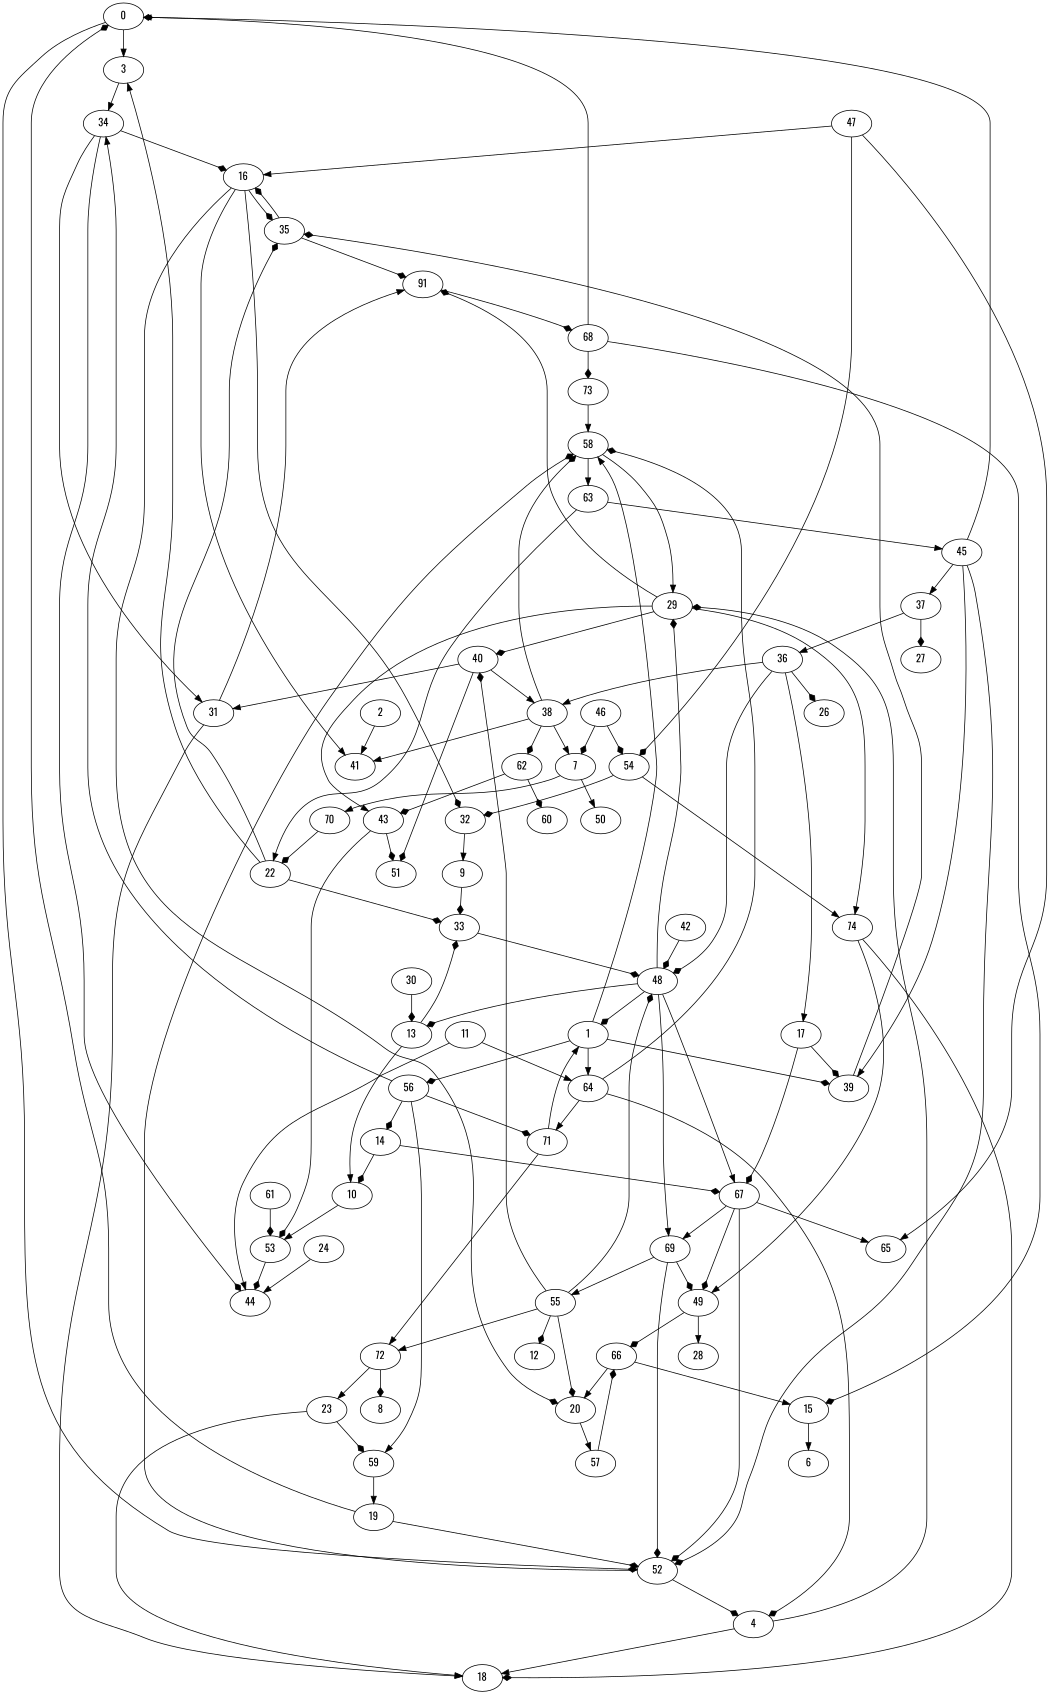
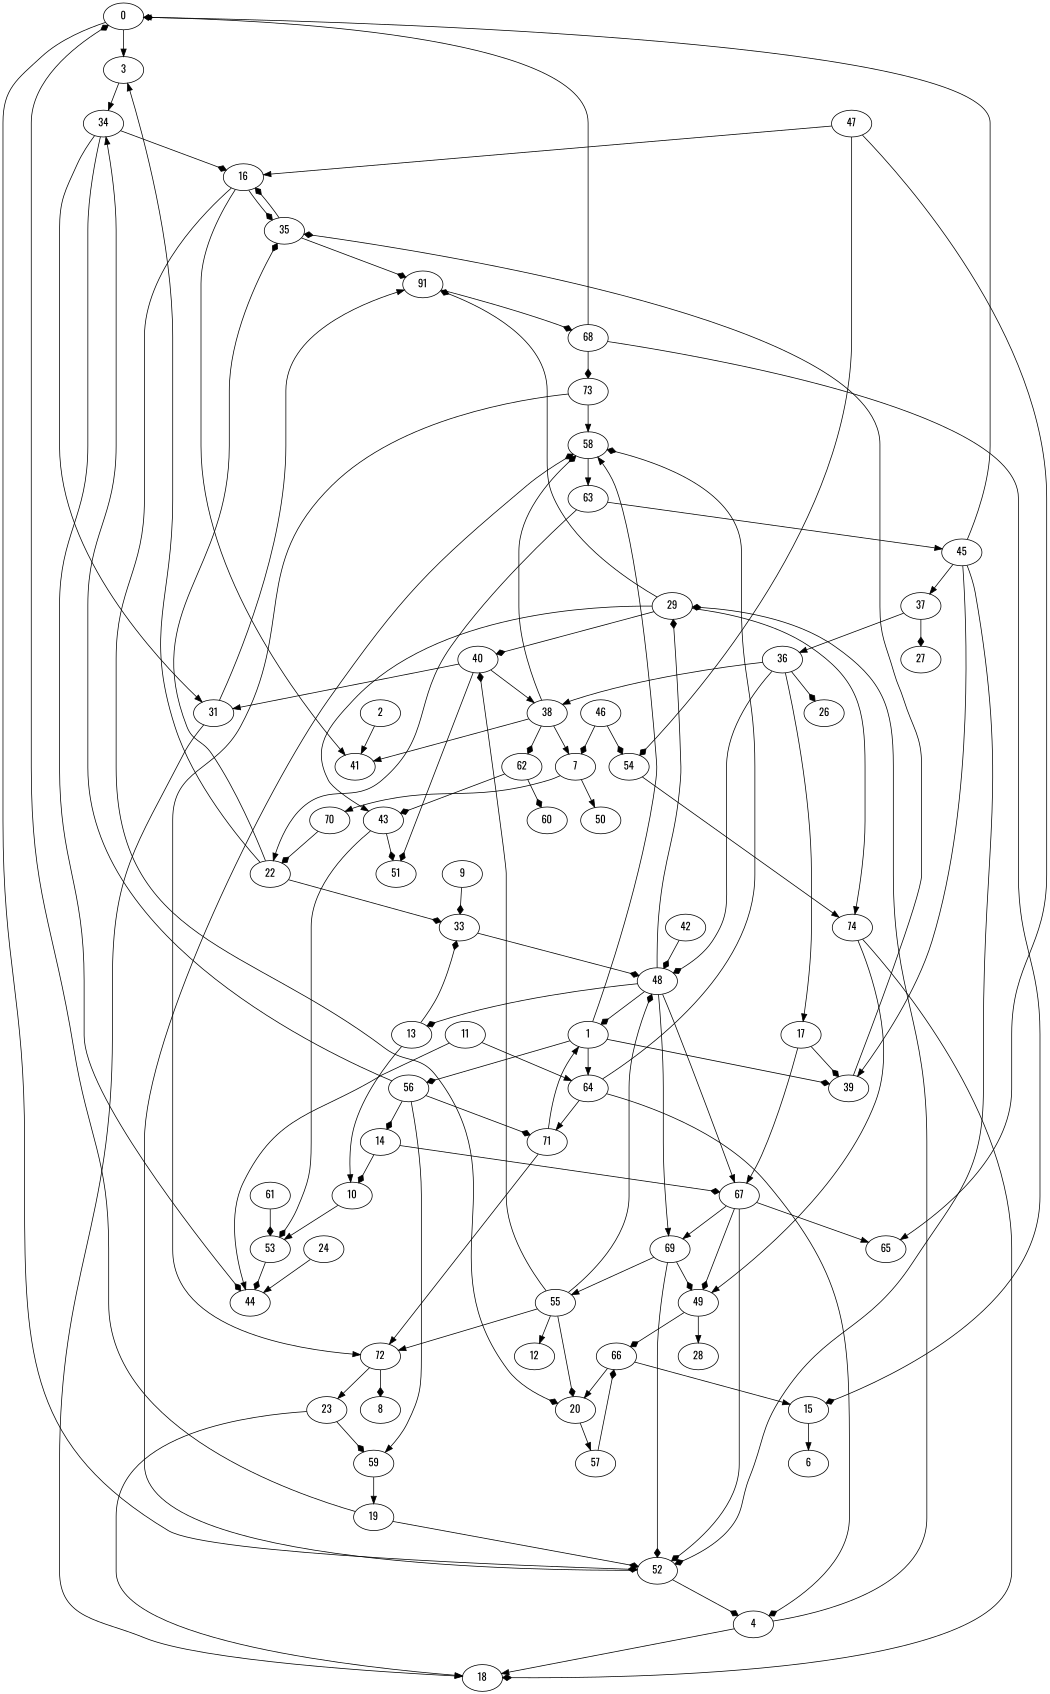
edge "58" -> "29": removed
node "32": removed
edge "73" -> "72": added
node "30": removed
edge "17" -> "67": arrowhead diamond -> normal
edge "55" -> "12": arrowhead diamond -> normal
